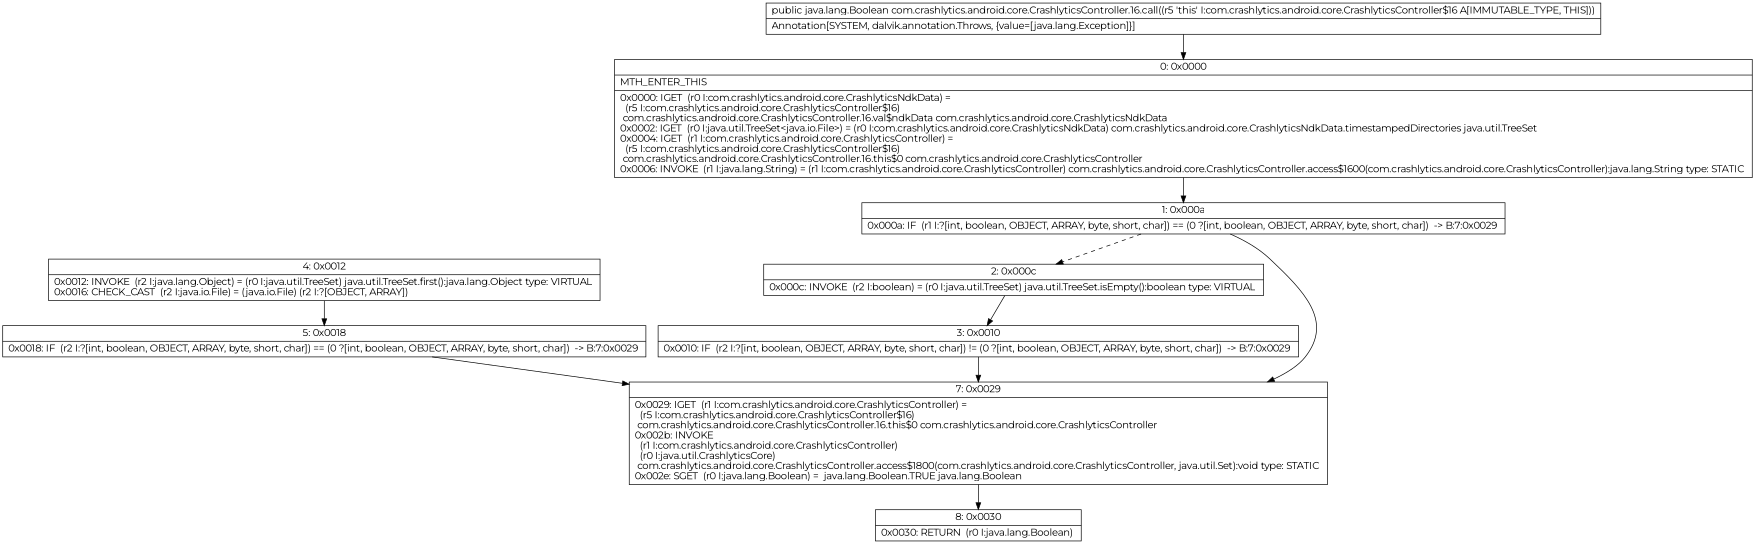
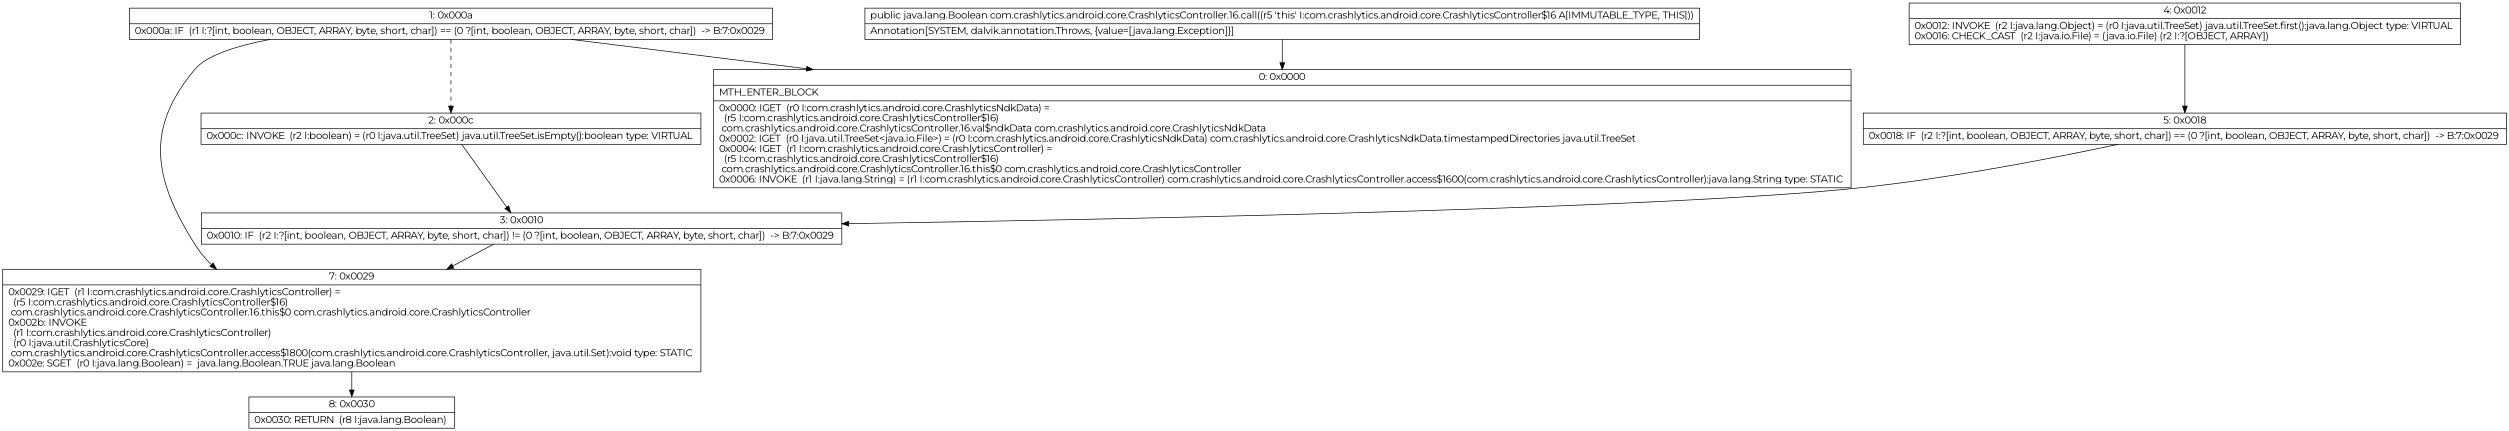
node "0: 0x0000": text "MTH_ENTER_THIS" -> "MTH_ENTER_BLOCK"
edge "0: 0x0000" -> "1: 0x000a": reversed
edge "5: 0x0018" -> "7: 0x0029": now "5: 0x0018" -> "3: 0x0010"
node "8: 0x0030": text "0x0030: RETURN  (r0 I:java.lang.Boolean)" -> "0x0030: RETURN  (r8 I:java.lang.Boolean)"
